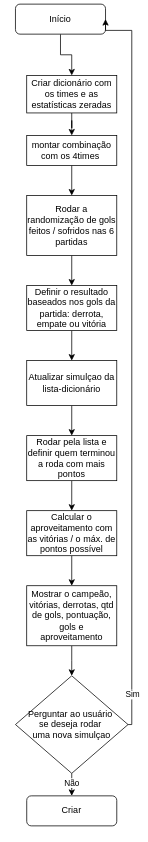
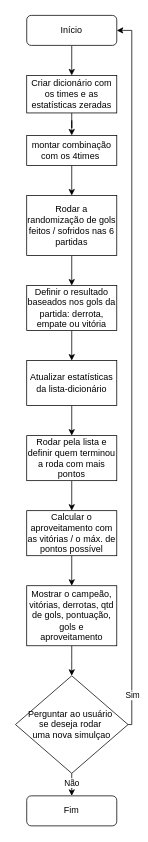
node "Início": moved (60, 19) -> (72, 30)
node "Atualizar simulçao da lista-dicionário": label "Atualizar simulçao da lista-dicionário" -> "Atualizar estatísticas da lista-dicionário"
node "Criar": label "Criar" -> "Fim"
